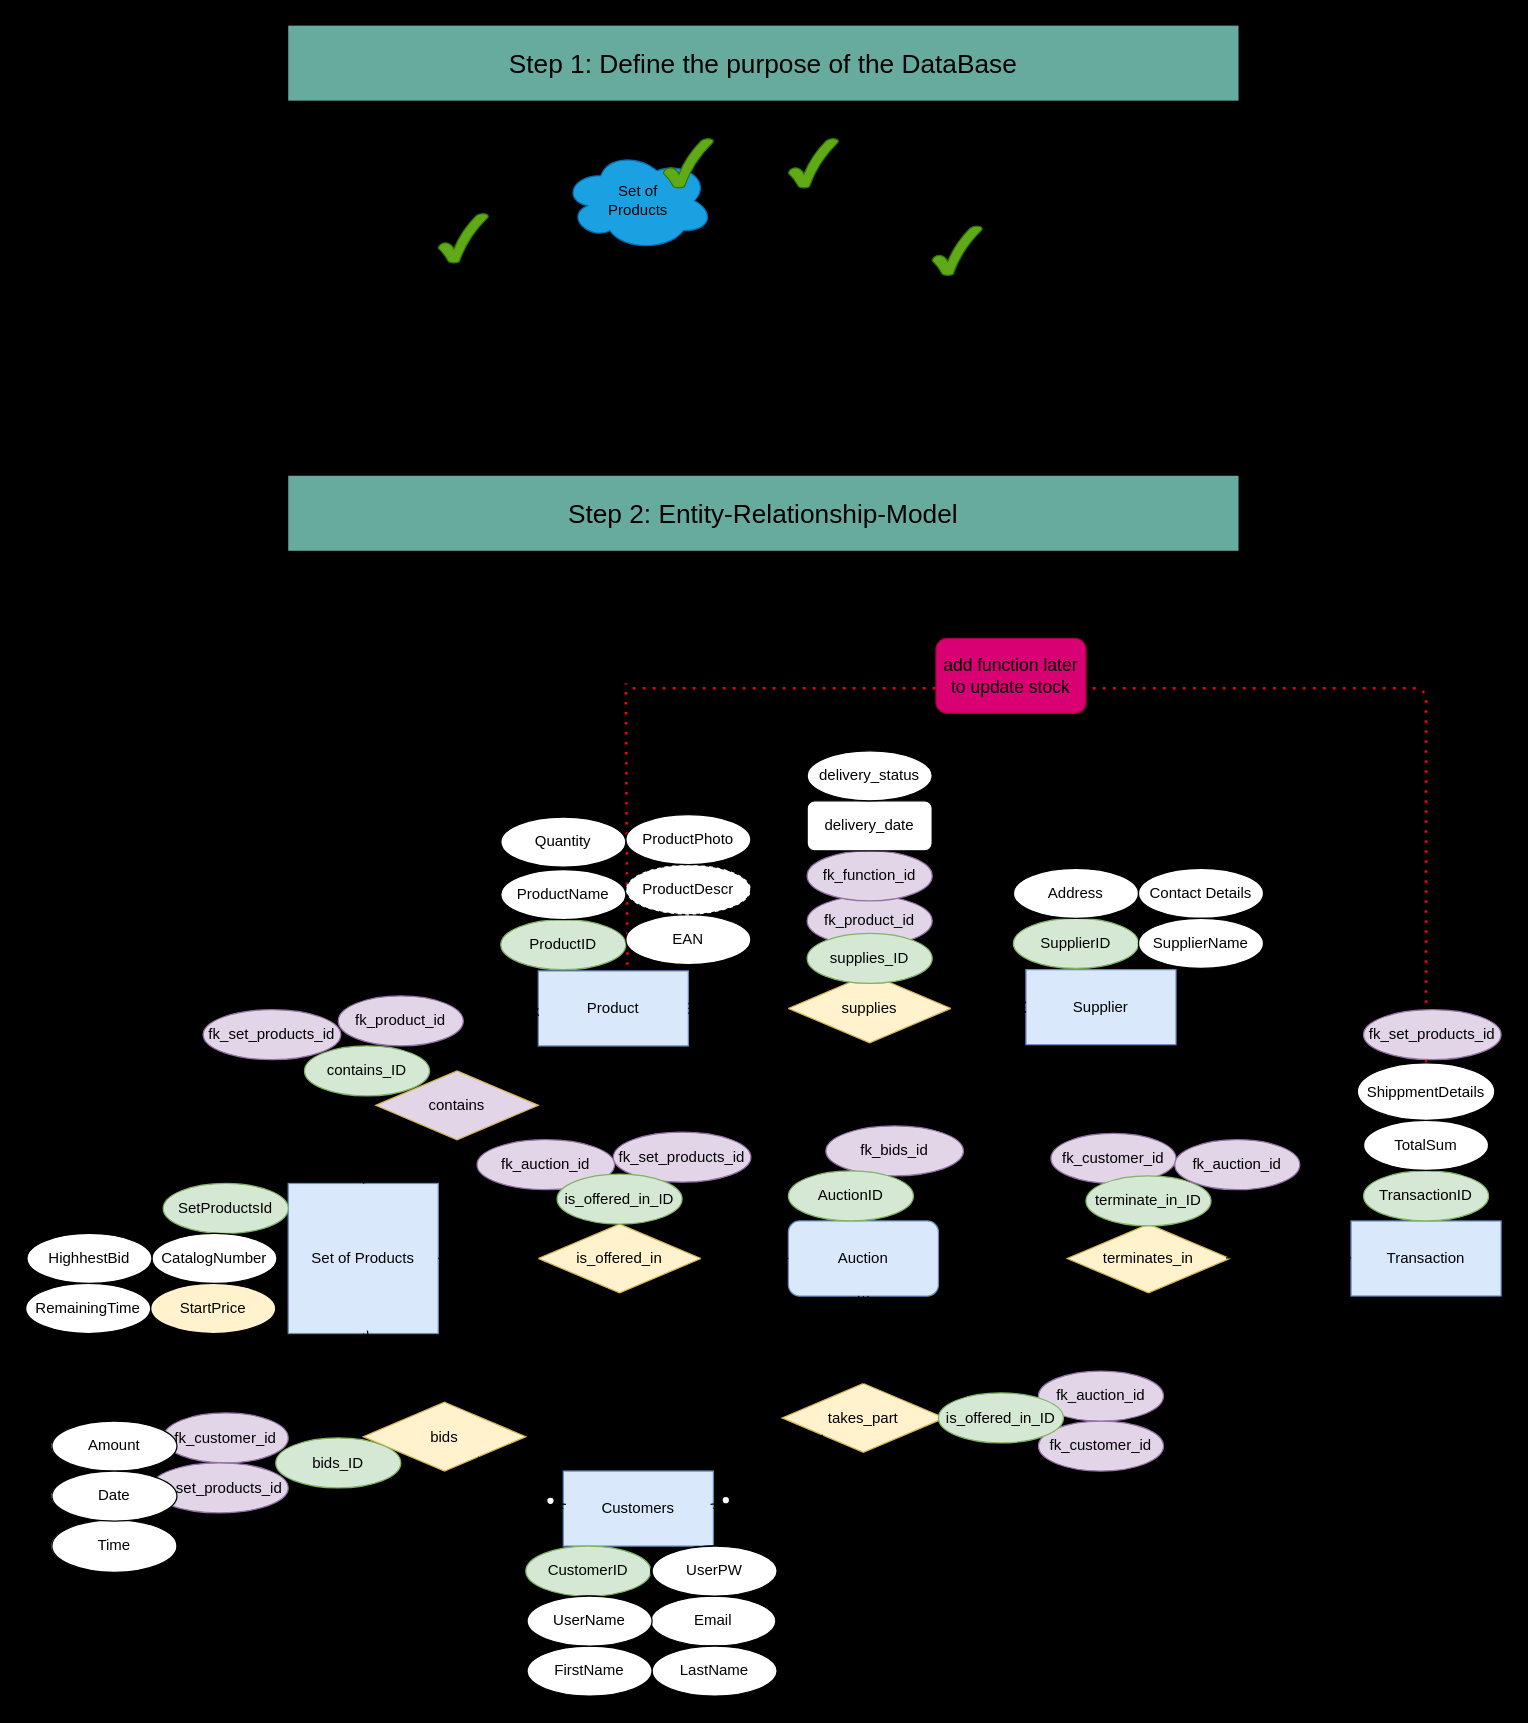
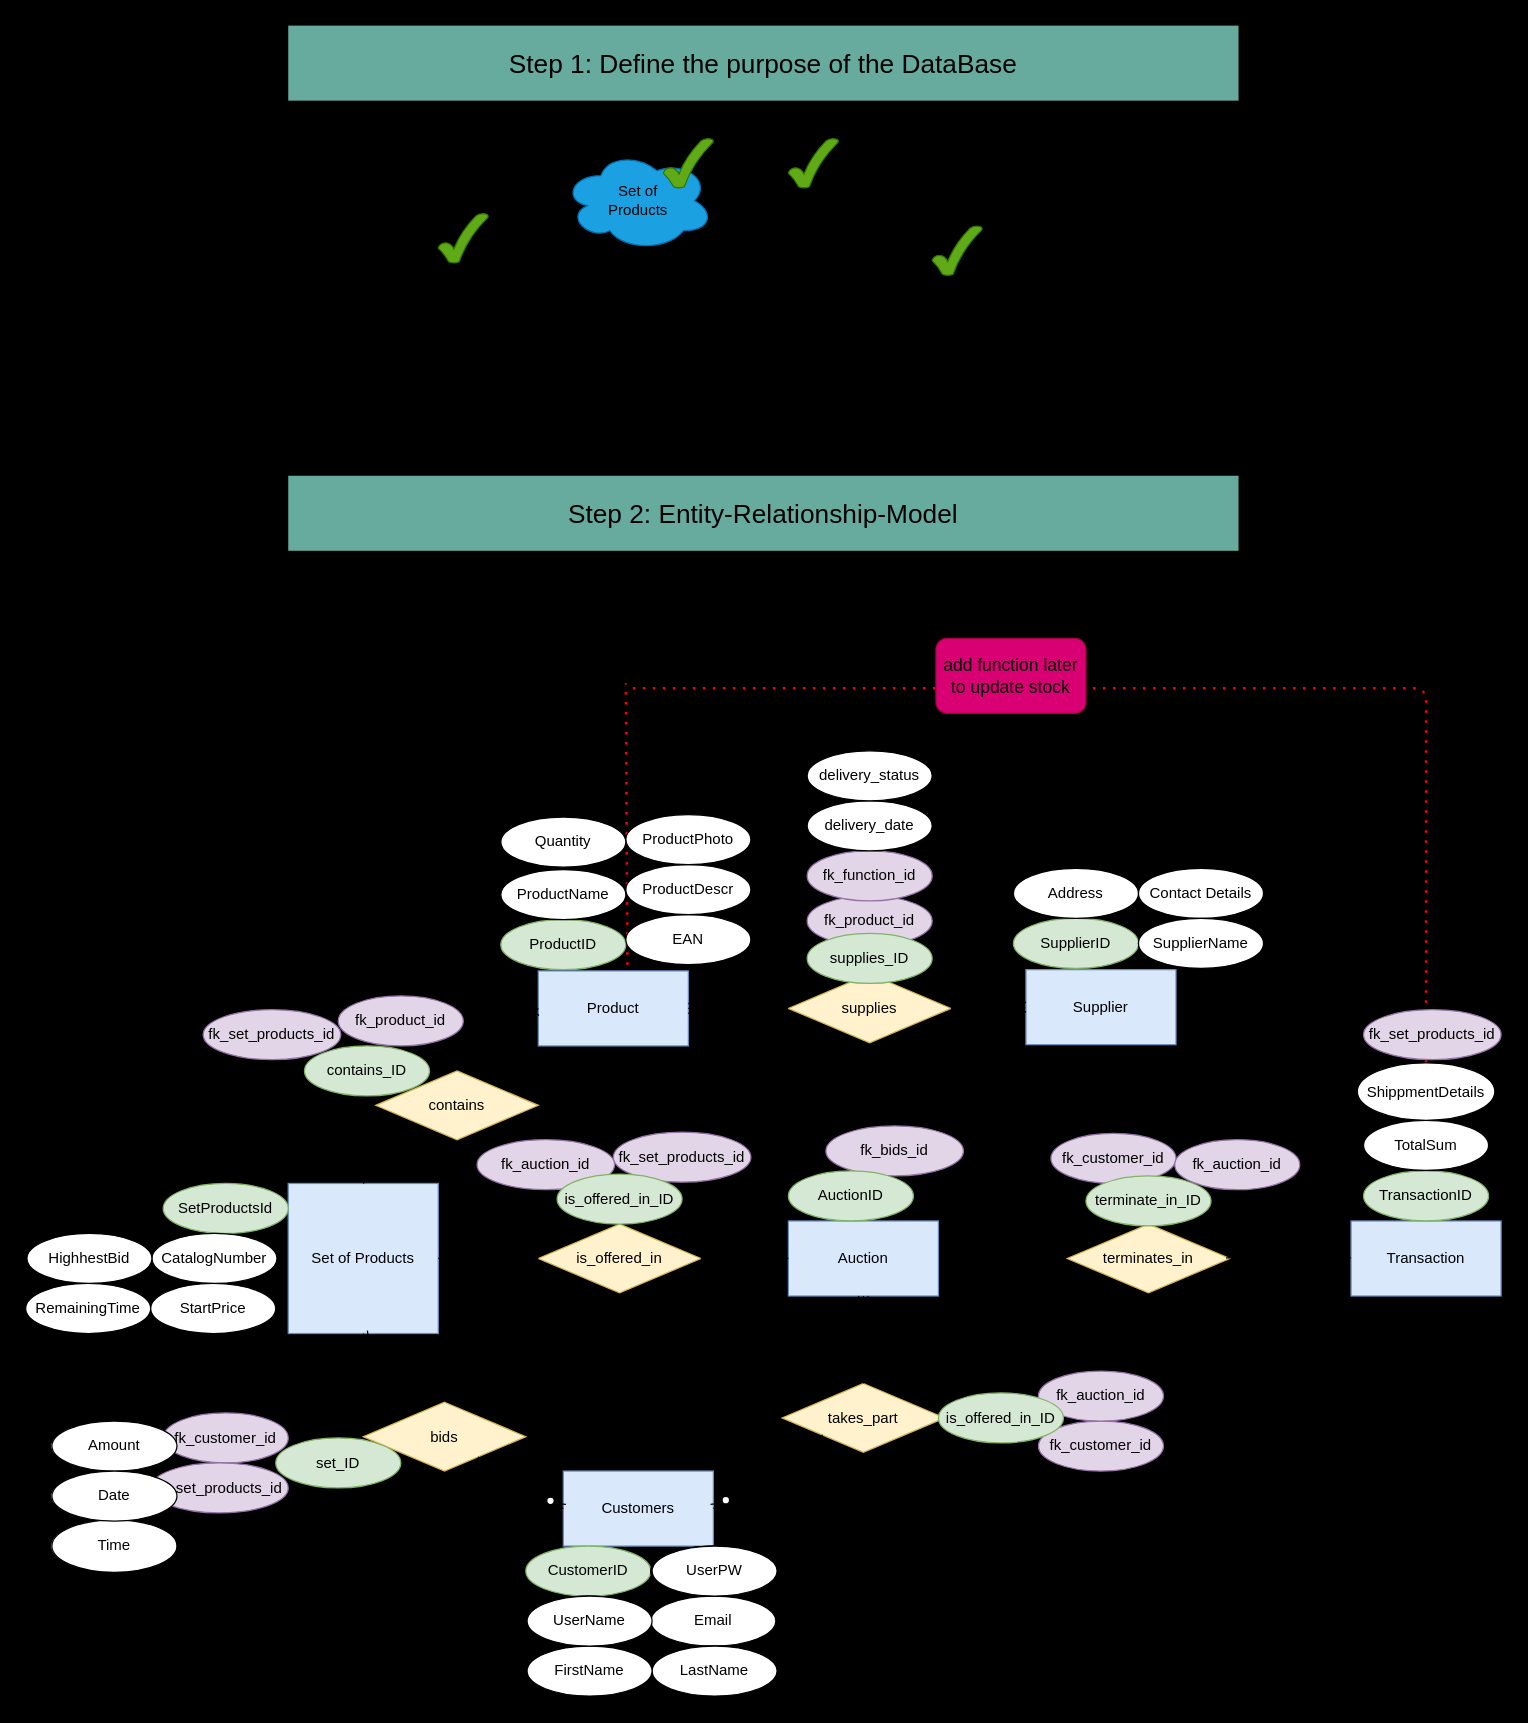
node "delivery_date": shape rounded rectangle -> ellipse
node "ProductDescr": style dashed -> solid
node "contains": fillcolor #e1d5e7 -> #fff2cc
node "Auction": shape rounded rectangle -> rectangle
node "StartPrice": fillcolor #fff2cc -> #ffffff
node "bids_ID": label "bids_ID" -> "set_ID"
